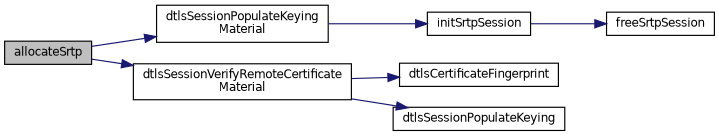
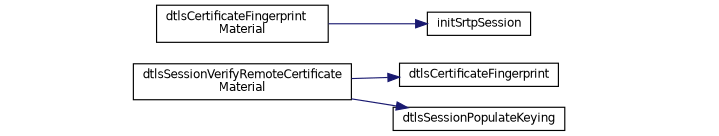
node "dtlsSessionPopulateKeying Material": label "dtlsSessionPopulateKeying Material" -> "dtlsCertificateFingerprint Material"
node "freeSrtpSession": removed
node "allocateSrtp": removed
